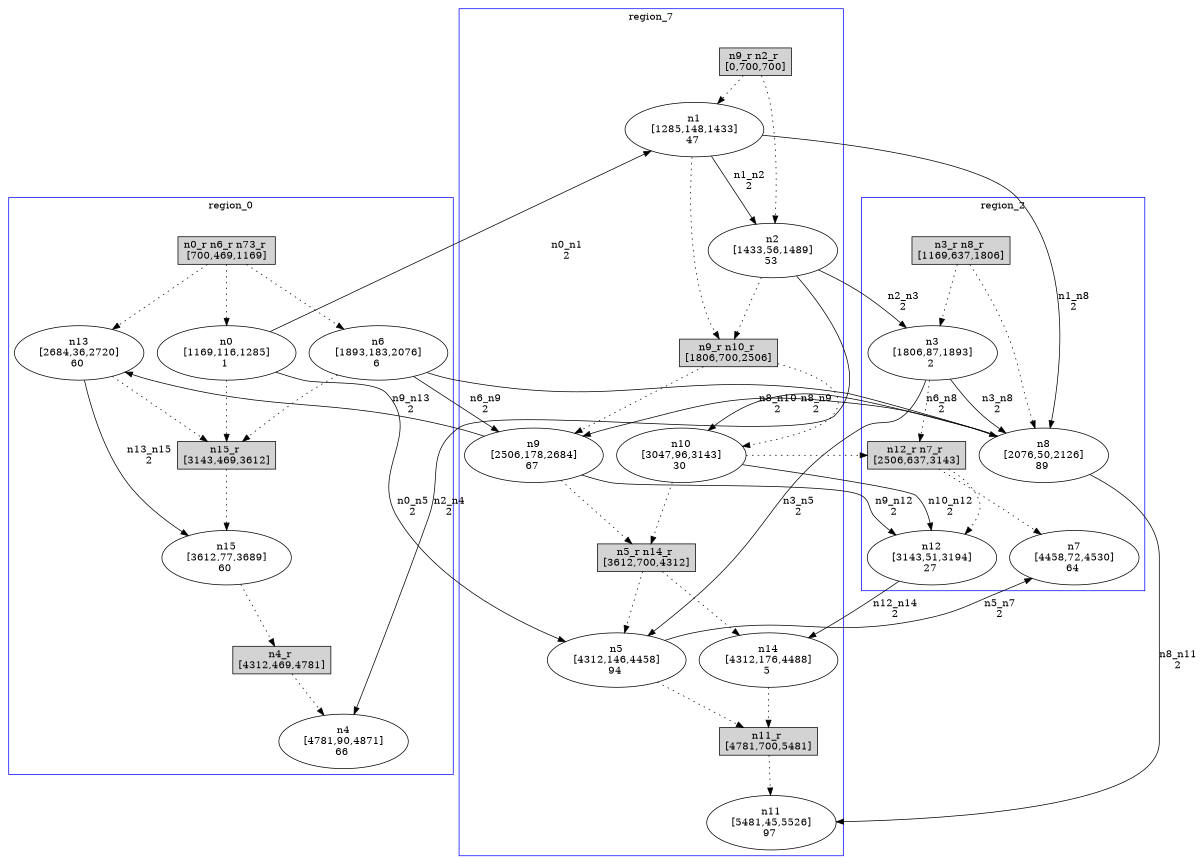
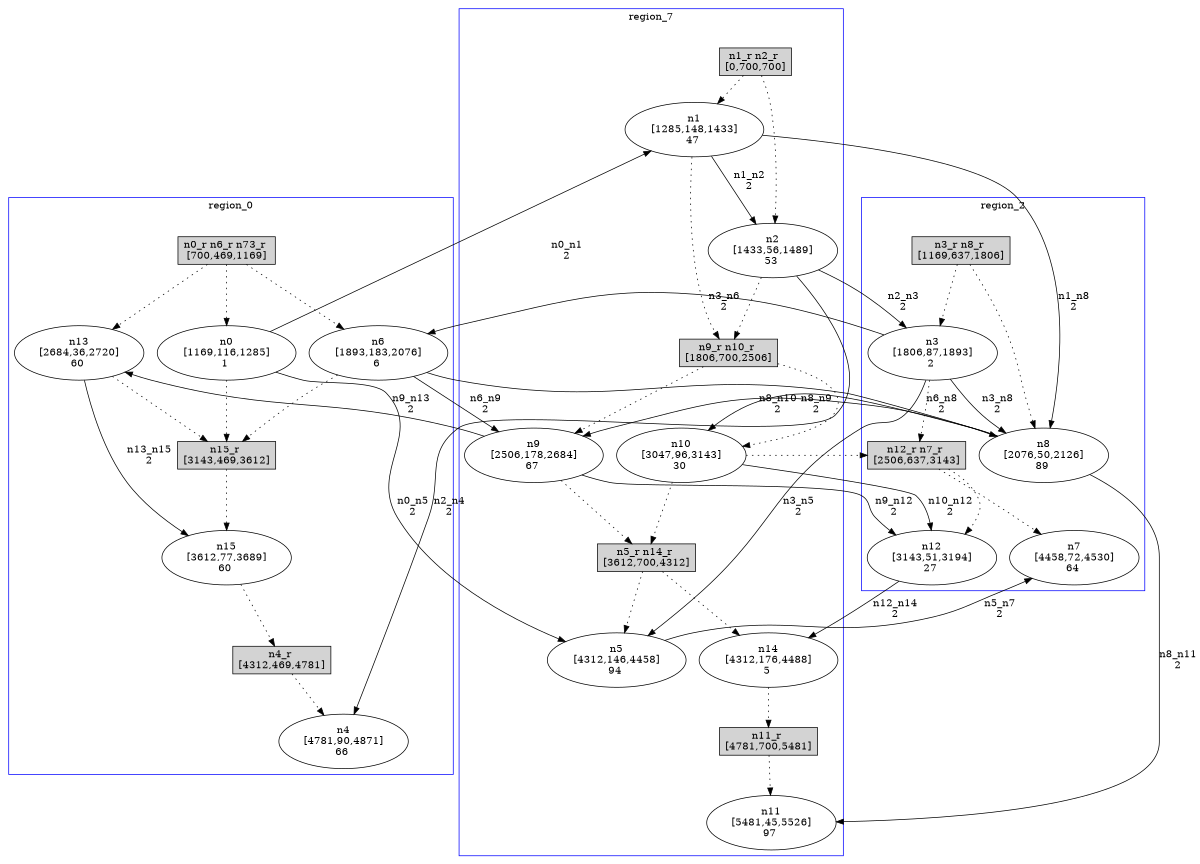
node "n9_r n2_r [0,700,700]": label "n9_r n2_r [0,700,700]" -> "n1_r n2_r [0,700,700]"
edge "n3 [1806,87,1893] 2" -> "n6 [1893,183,2076] 6": added, label "n3_n6 2"
edge "n5 [4312,146,4458] 94" -> "n11_r [4781,700,5481]": removed
